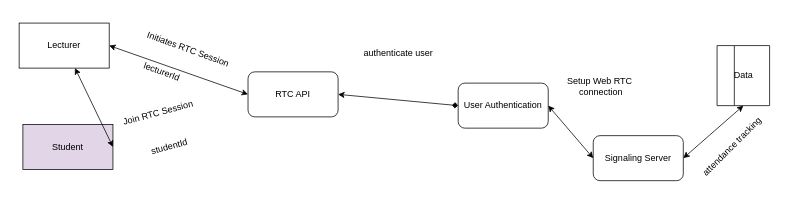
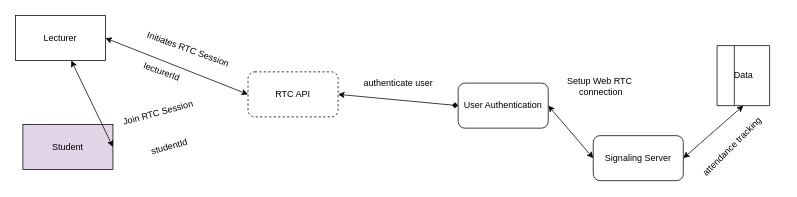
node "Lecturer": moved (64, 45) -> (60, 38)
node "authenticate user": moved (398, 53) -> (398, 83)
node "RTC API": style solid -> dashed
